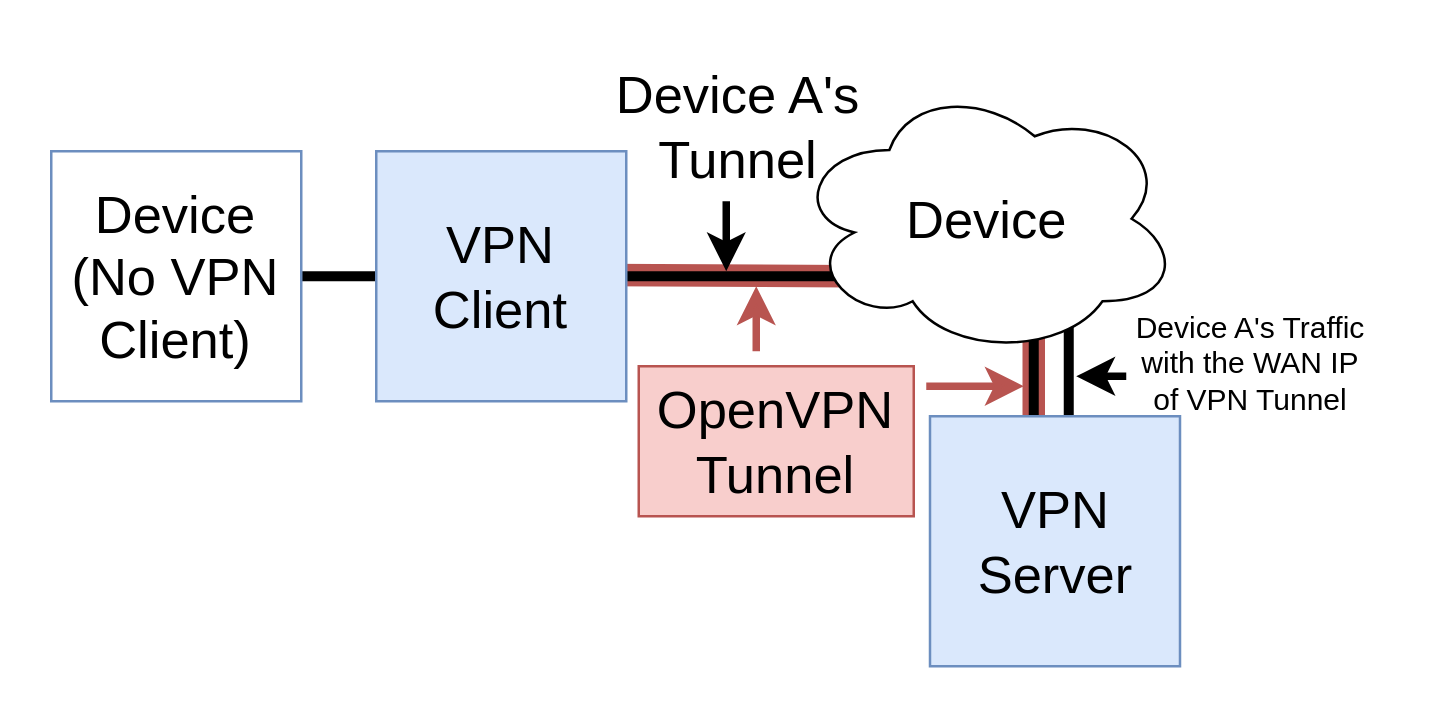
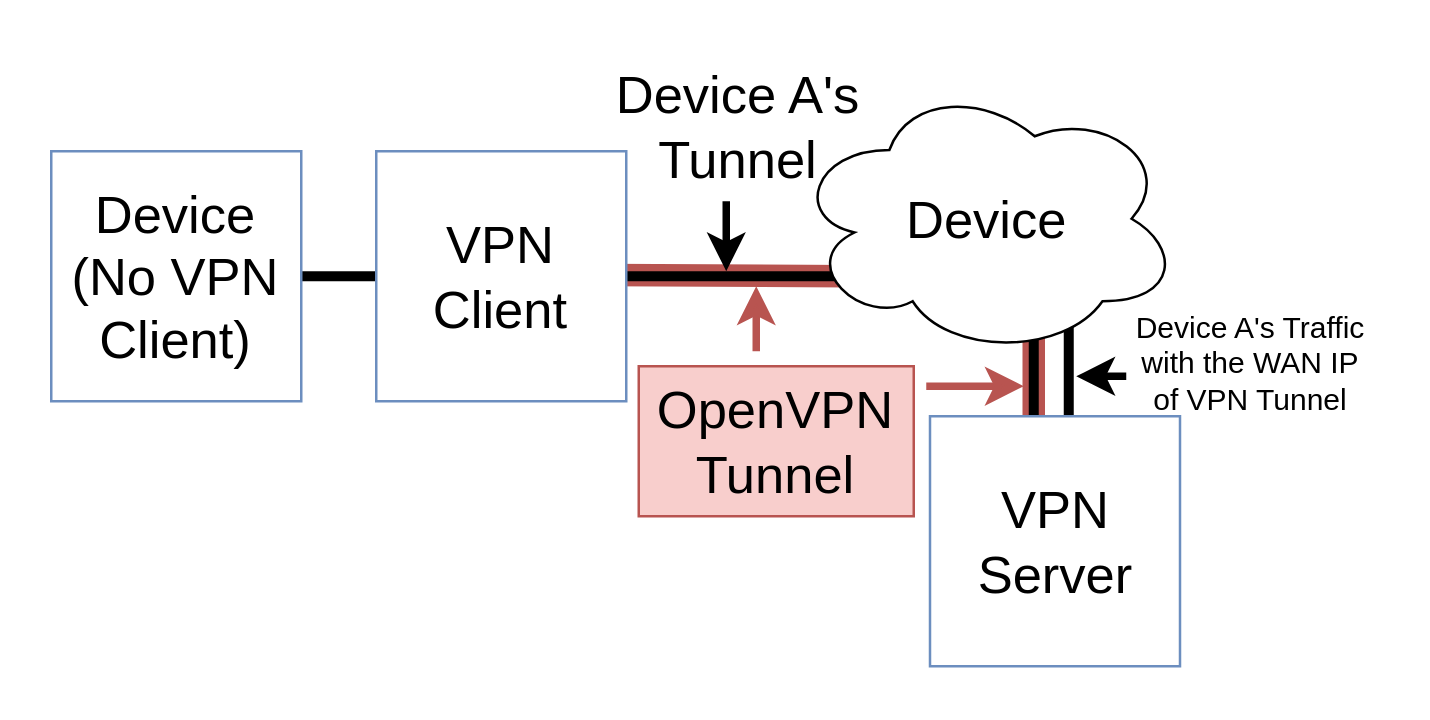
node "VPN Client": fillcolor #dae8fc -> #ffffff
node "VPN Server": fillcolor #dae8fc -> #ffffff
